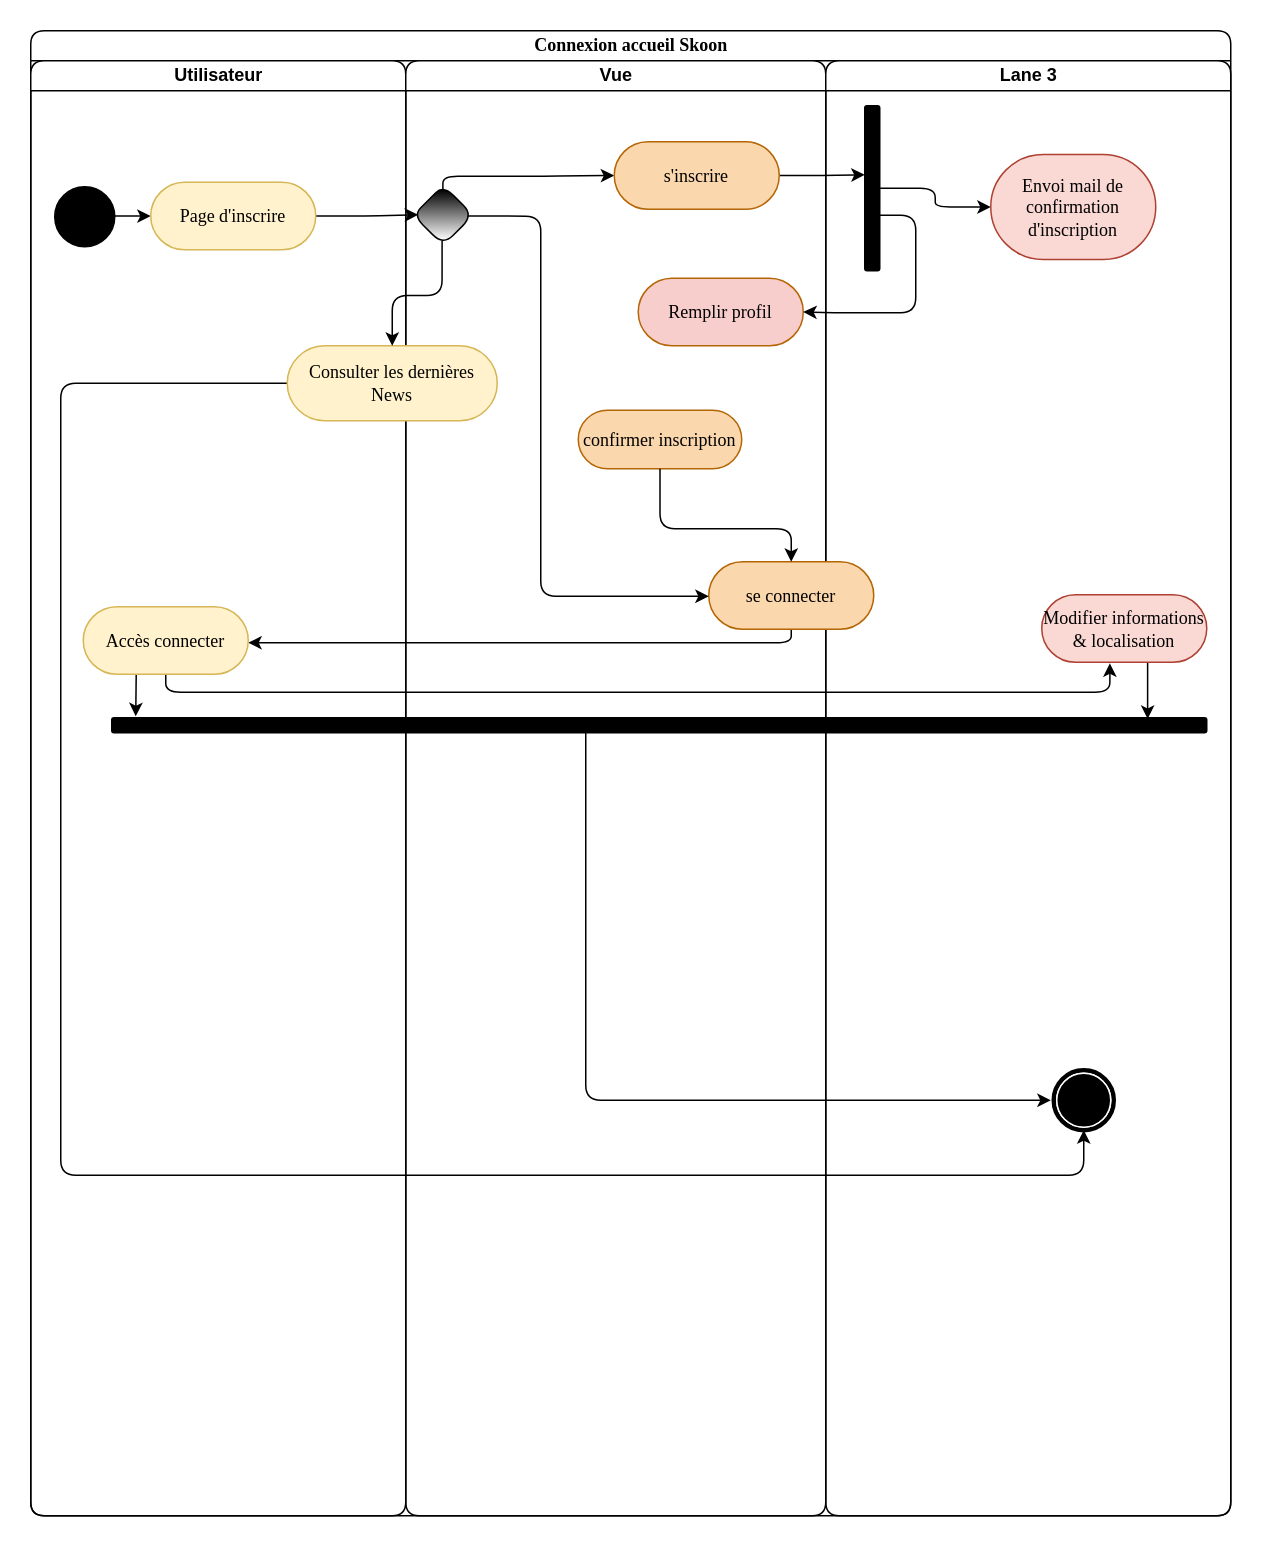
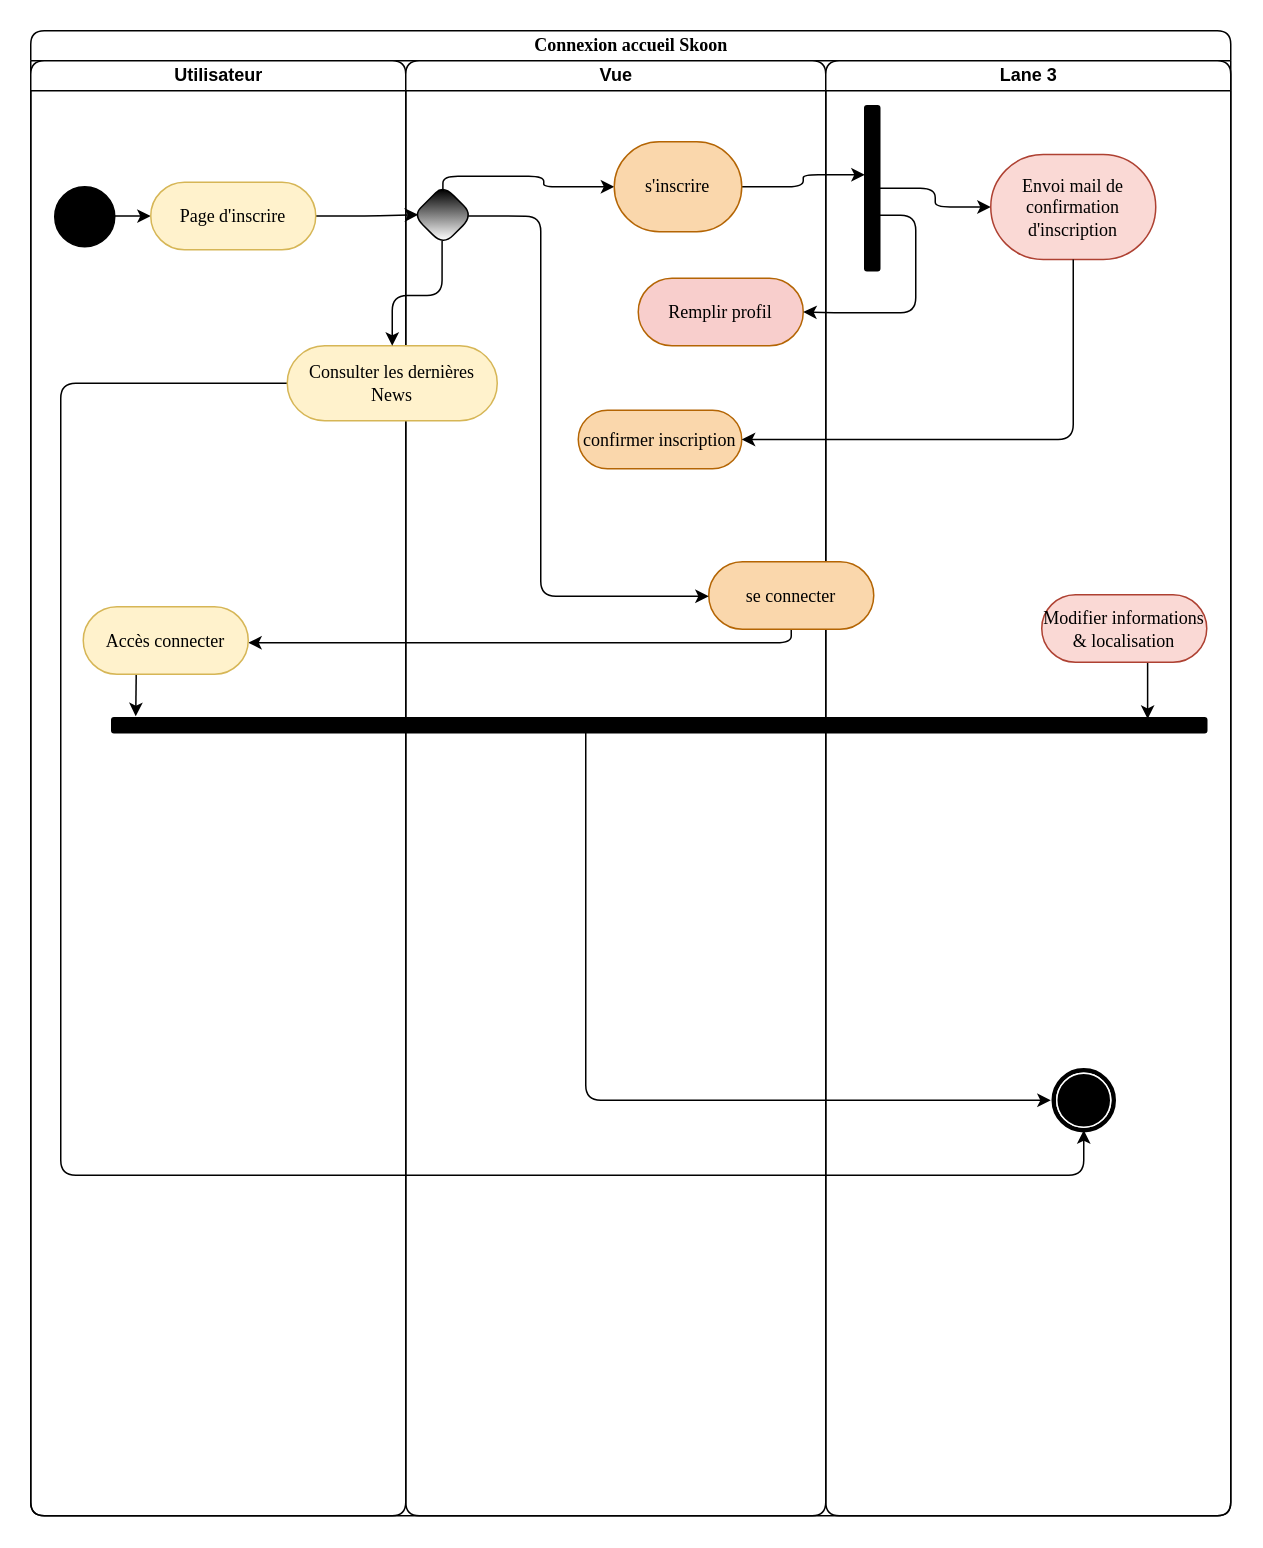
node "s'inscrire": size 165x68 -> 128x90
edge "Envoi mail de confirmation d'inscription" -> "confirmer inscription": added
edge "confirmer inscription" -> "se connecter": removed
edge "Accès connecter" -> "Modifier informations & localisation": removed
